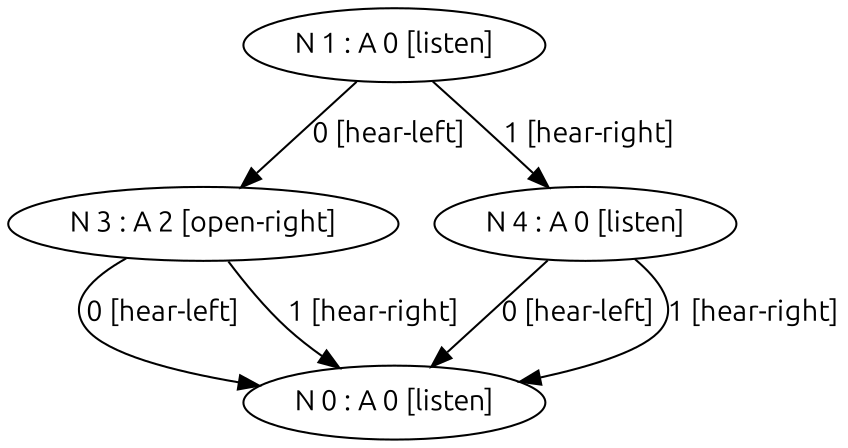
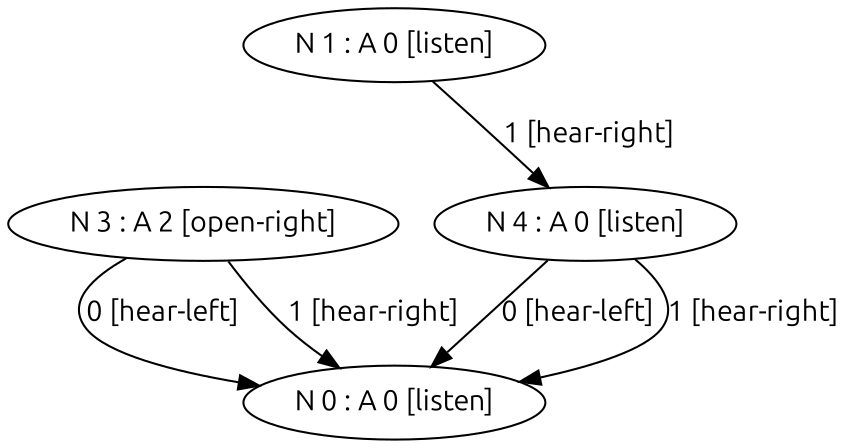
edge "N 1 : A 0 [listen]" -> "N 3 : A 2 [open-right]": removed, label "0 [hear-left]"
